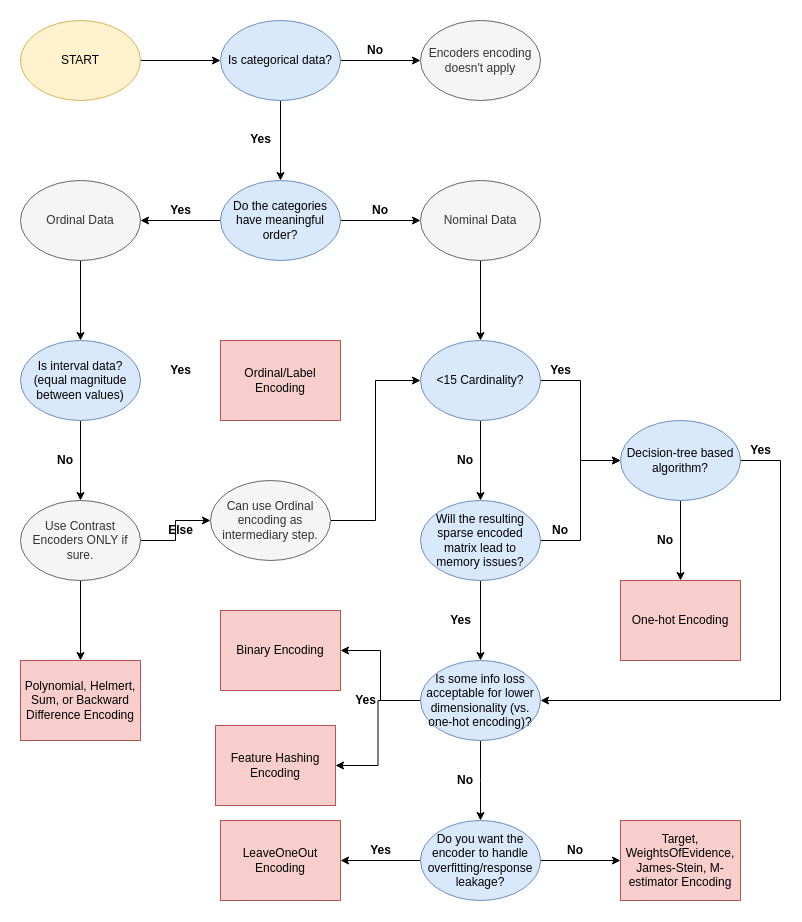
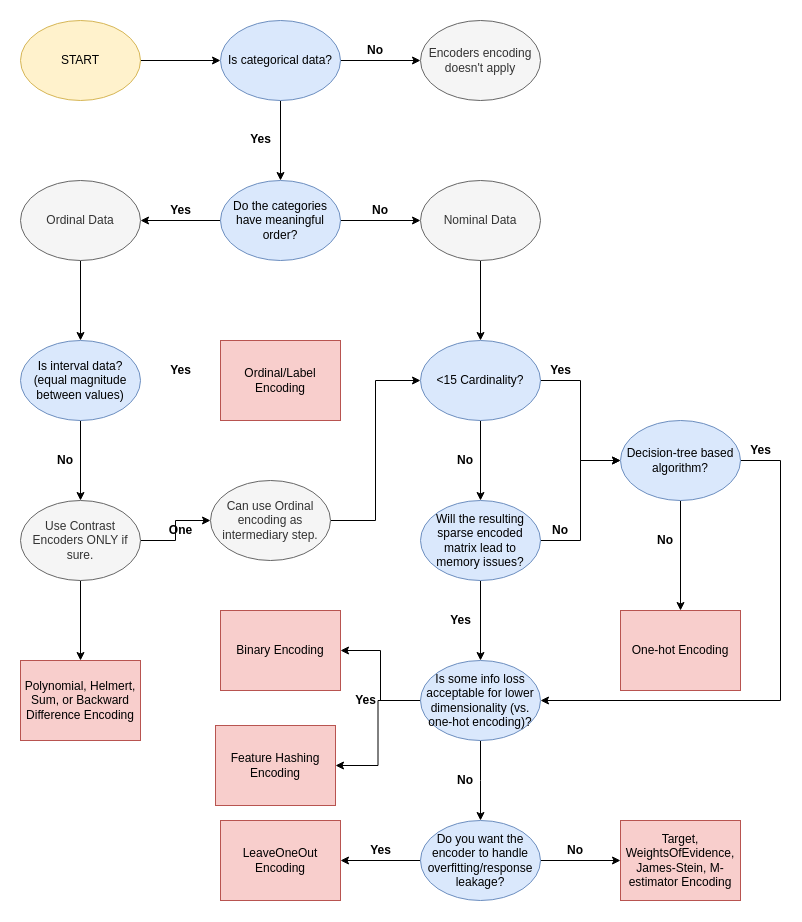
node "Else": label "Else" -> "One"
node "One-hot Encoding": moved (681, 621) -> (681, 651)
